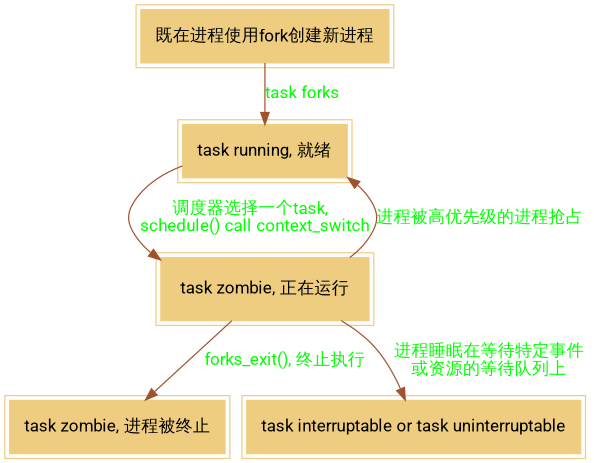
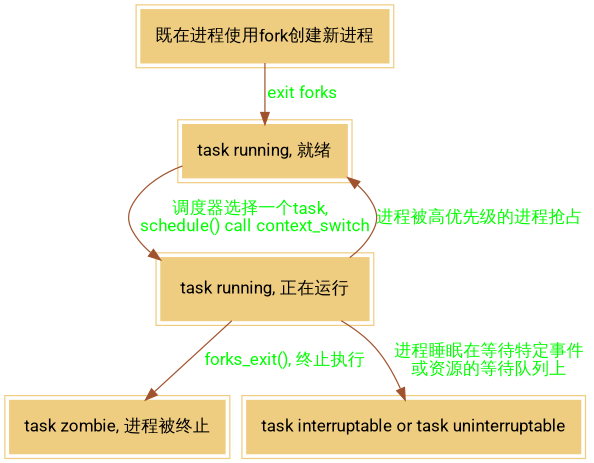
edge "既在进程使用fork创建新进程" -> "task running, 就绪": label "task forks" -> "exit forks"
node "task zombie, 正在运行": label "task zombie, 正在运行" -> "task running, 正在运行"
